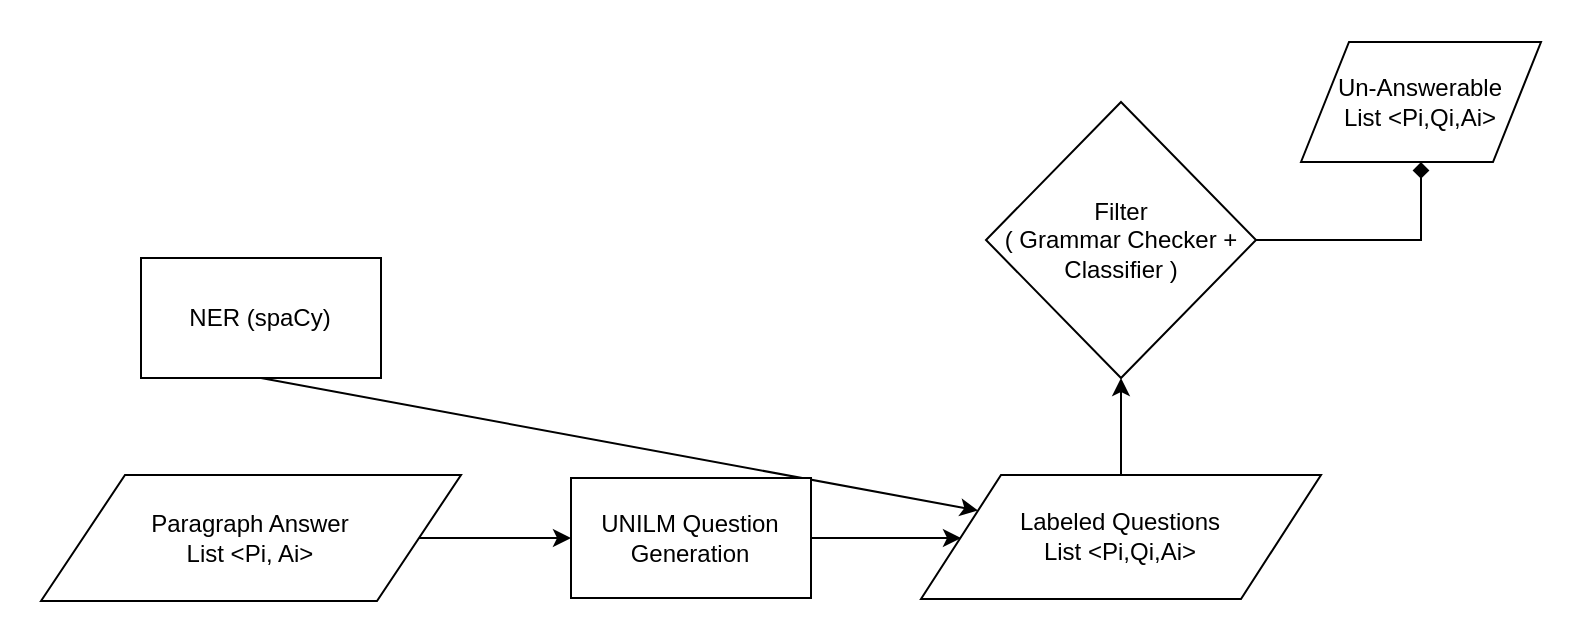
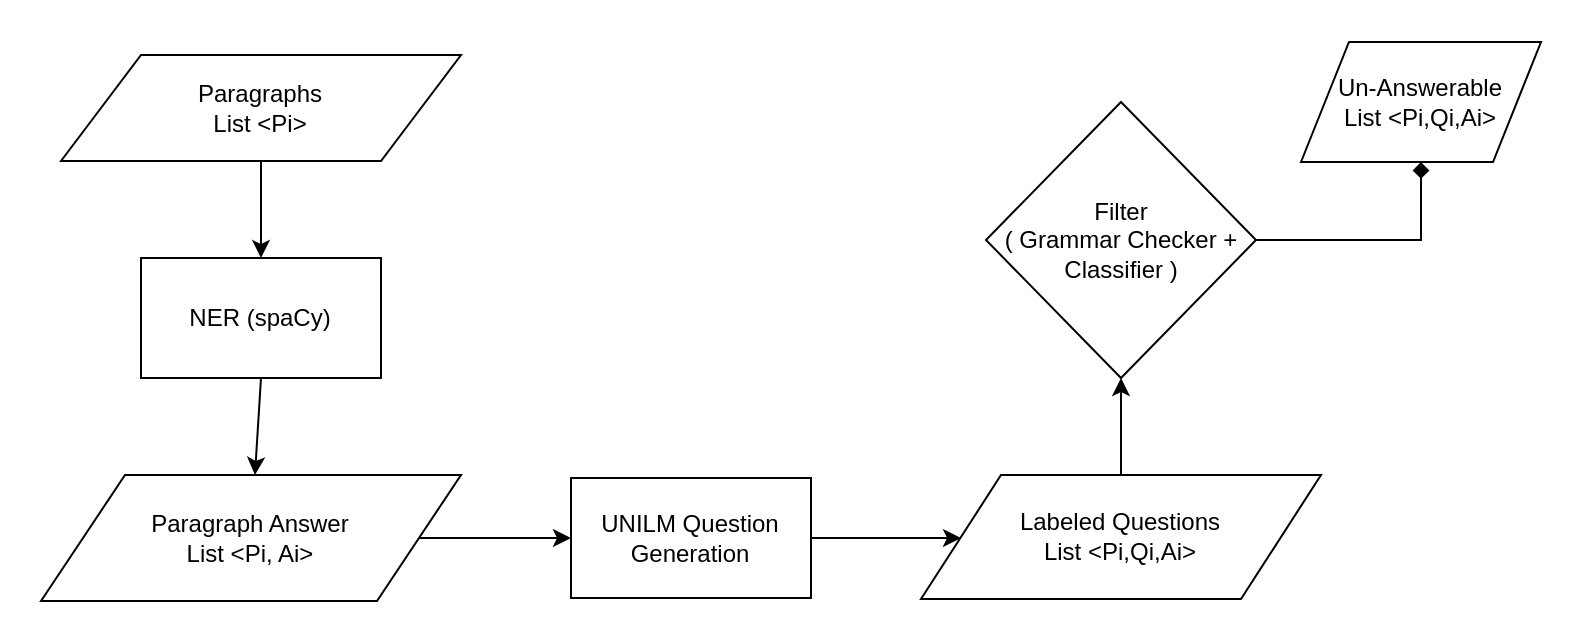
node "Paragraphs List <Pi>": added
edge "Paragraphs List <Pi>" -> "NER (spaCy)": added
edge "NER (spaCy)" -> "Labeled Questions List <Pi,Qi,Ai>": now "NER (spaCy)" -> "Paragraph Answer List <Pi, Ai>"
